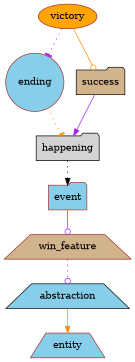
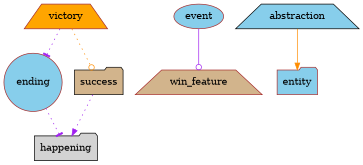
node "victory": shape ellipse -> trapezium
edge "victory" -> "success": style solid -> dotted
edge "success" -> "happening": style solid -> dotted
edge "ending" -> "happening": color darkorange -> purple
edge "happening" -> "event": removed
node "event": shape folder -> ellipse
edge "win_feature" -> "abstraction": removed
node "entity": shape trapezium -> folder
